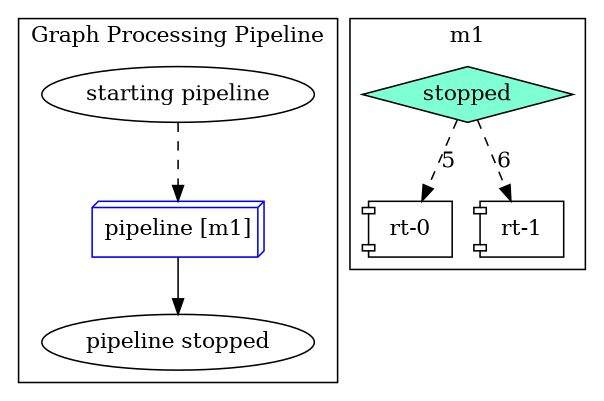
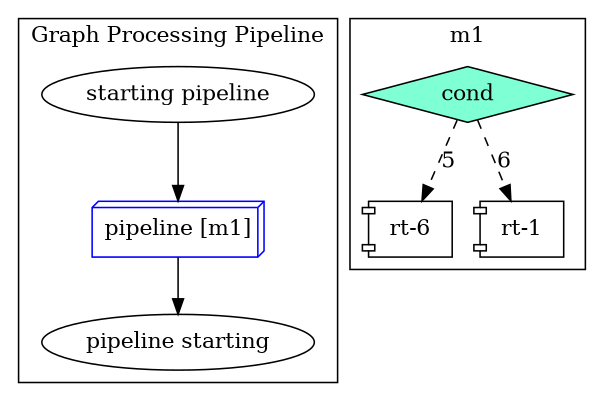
node "stopped": label "stopped" -> "cond"
edge "starting pipeline" -> "pipeline [m1]": style dashed -> solid
node "rt-0": label "rt-0" -> "rt-6"
node "pipeline stopped": label "pipeline stopped" -> "pipeline starting"
